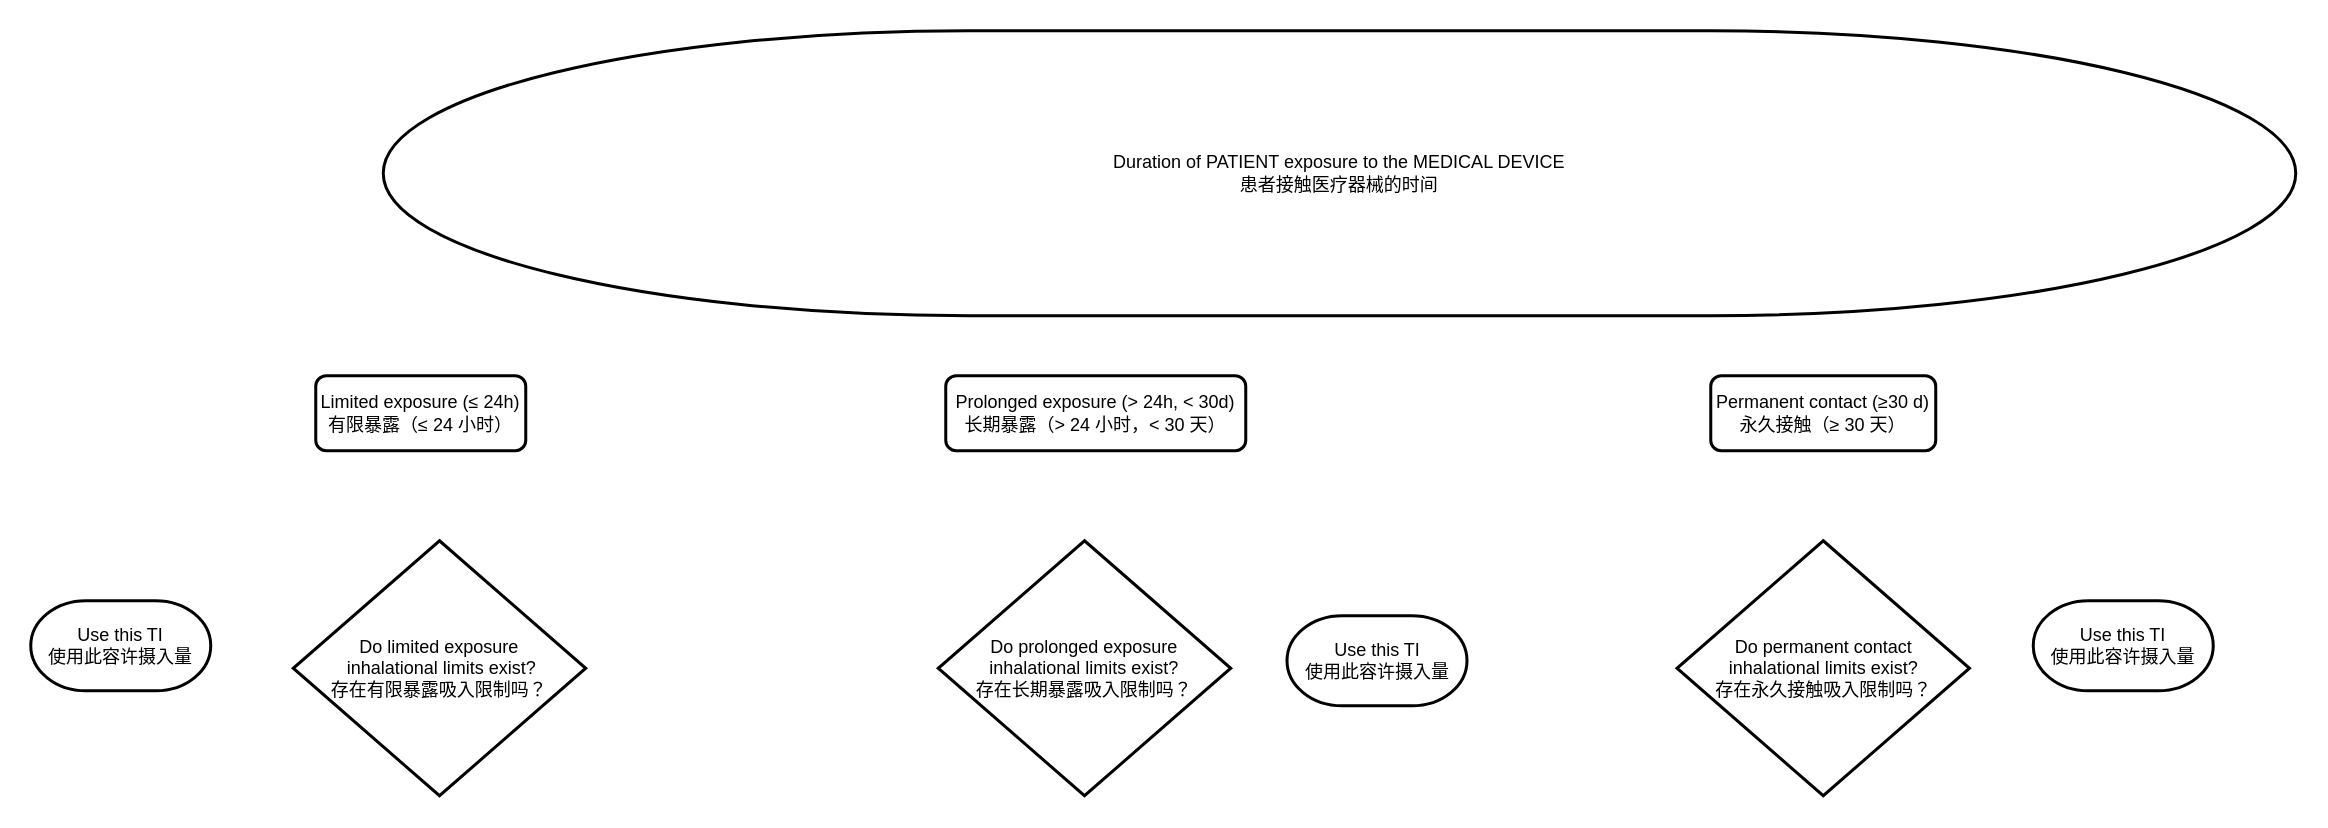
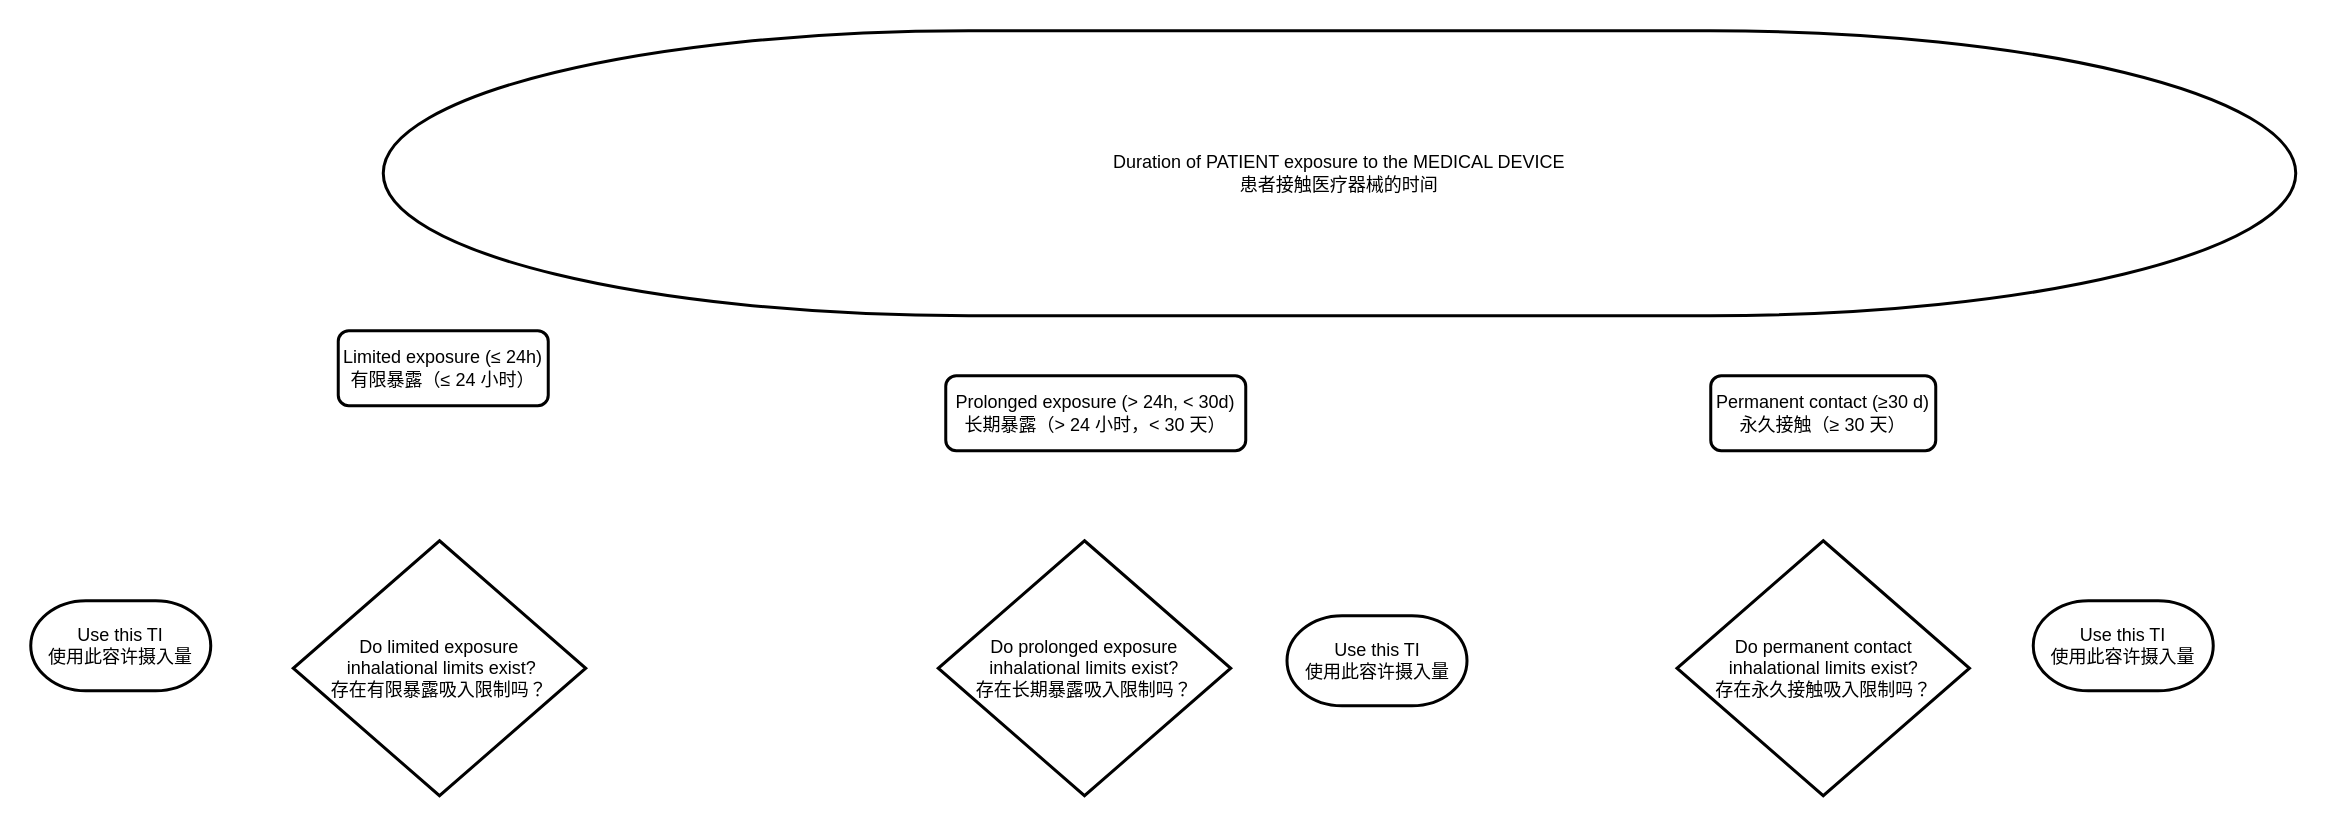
node "Limited exposure (≤ 24h) 有限暴露（≤ 24 小时）": moved (421, 413) -> (443, 368)
